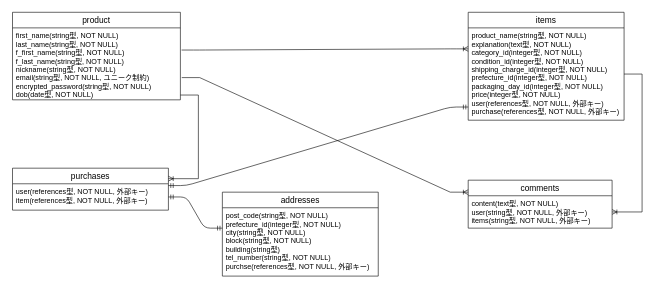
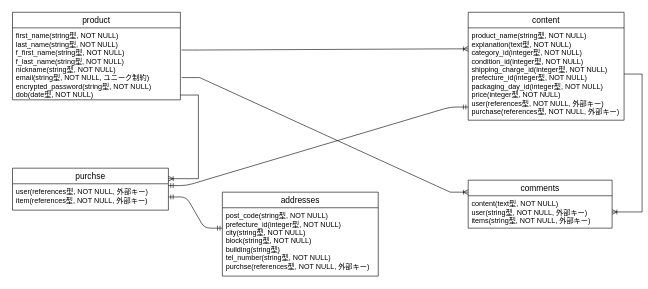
node "items": label "items" -> "content"
node "purchases": label "purchases" -> "purchse"
